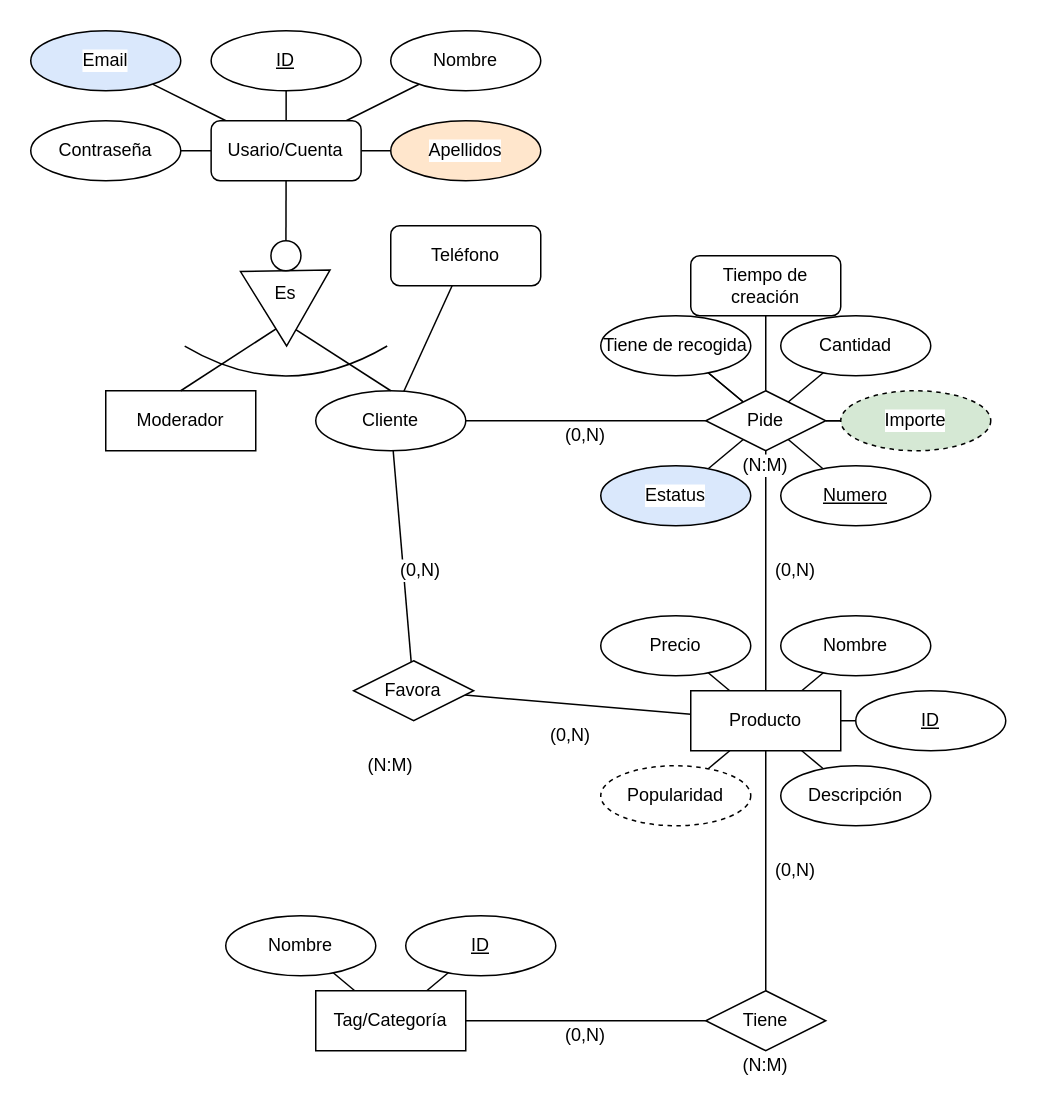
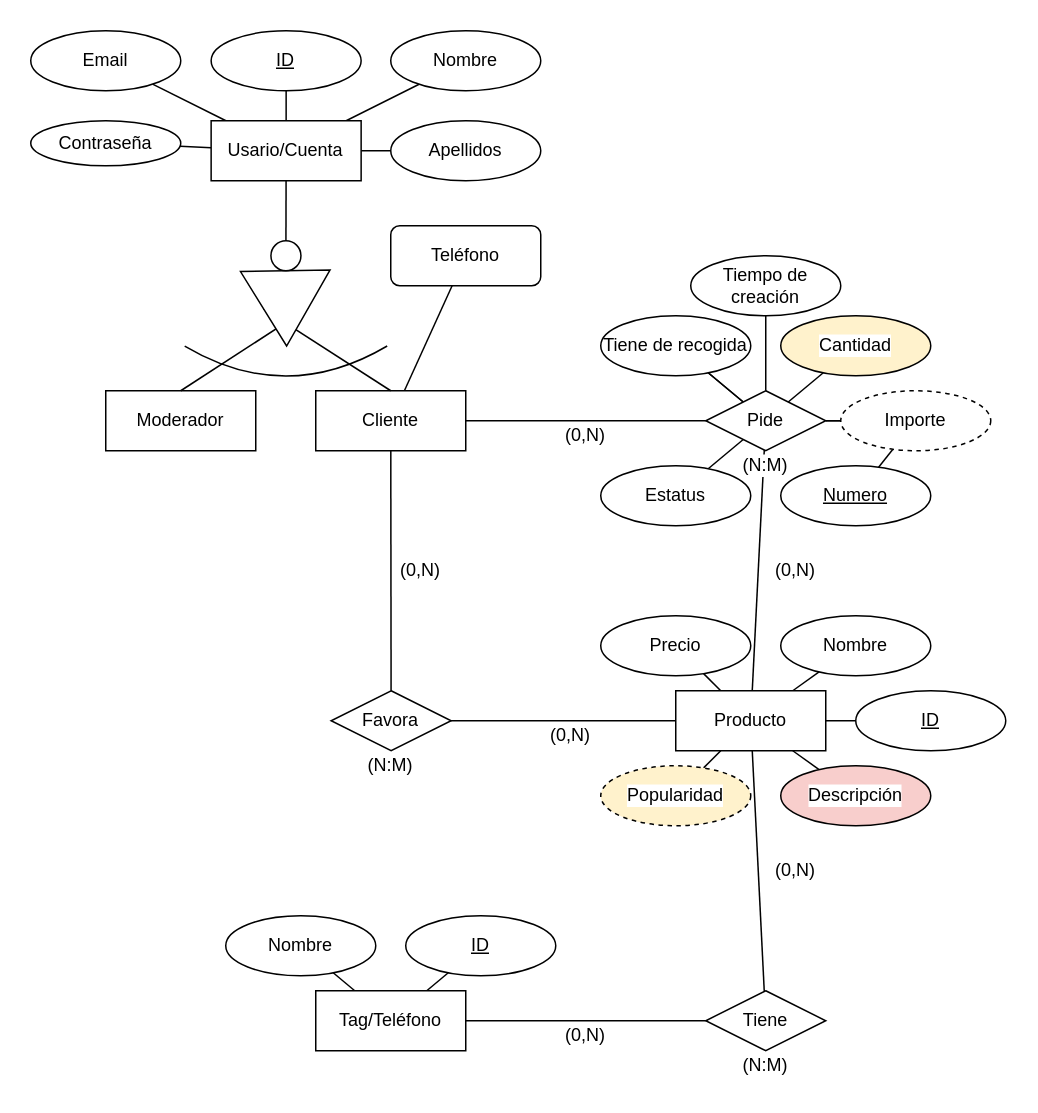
node "Email": fillcolor #dae8fc -> #ffffff
node "Contraseña": size 150x60 -> 150x45
node "Usario/Cuenta": shape rounded rectangle -> rectangle
node "Apellidos": fillcolor #ffe6cc -> #ffffff
node "Tiempo de creación": shape rounded rectangle -> ellipse
node "Es": removed
node "Cantidad": fillcolor #ffffff -> #fff2cc
node "Cliente": shape ellipse -> rectangle
node "Importe": fillcolor #d5e8d4 -> #ffffff
edge "Pide" -- "Numero": now "Importe" -- "Numero"
node "Estatus": fillcolor #dae8fc -> #ffffff
node "Favora": moved (414, 691) -> (391, 721)
node "Producto": moved (766, 721) -> (751, 721)
node "Popularidad": fillcolor #ffffff -> #fff2cc
node "Descripción": fillcolor #ffffff -> #f8cecc
node "Tag/Categoría": label "Tag/Categoría" -> "Tag/Teléfono"
